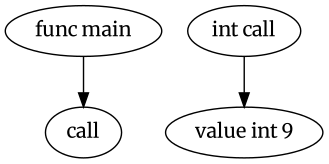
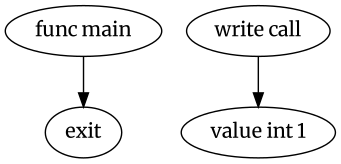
node "int call": label "int call" -> "write call"
node "call": label "call" -> "exit"
node "value int 9": label "value int 9" -> "value int 1"
